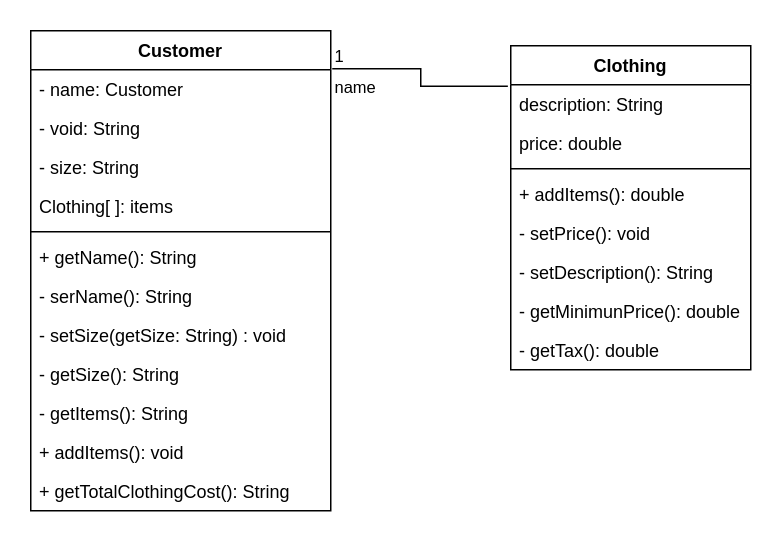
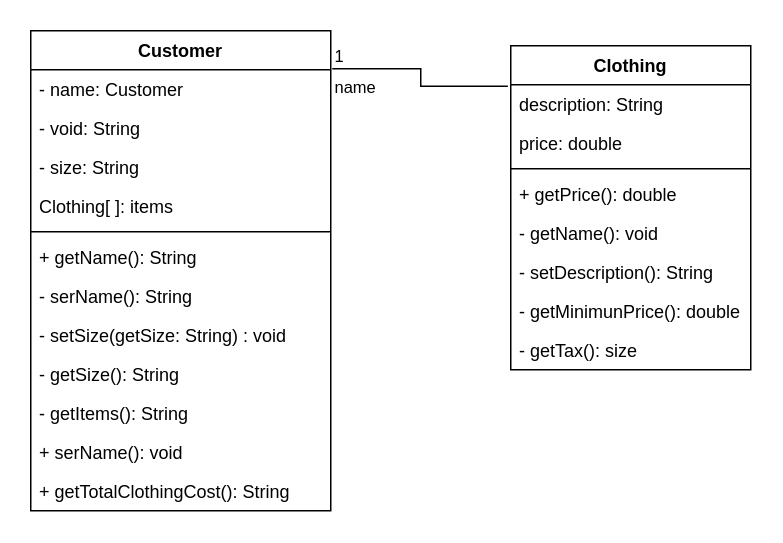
node "+ addItems(): double": label "+ addItems(): double" -> "+ getPrice(): double"
node "- setPrice(): void": label "- setPrice(): void" -> "- getName(): void"
node "- getTax(): double": label "- getTax(): double" -> "- getTax(): size"
node "+ addItems(): void": label "+ addItems(): void" -> "+ serName(): void"
